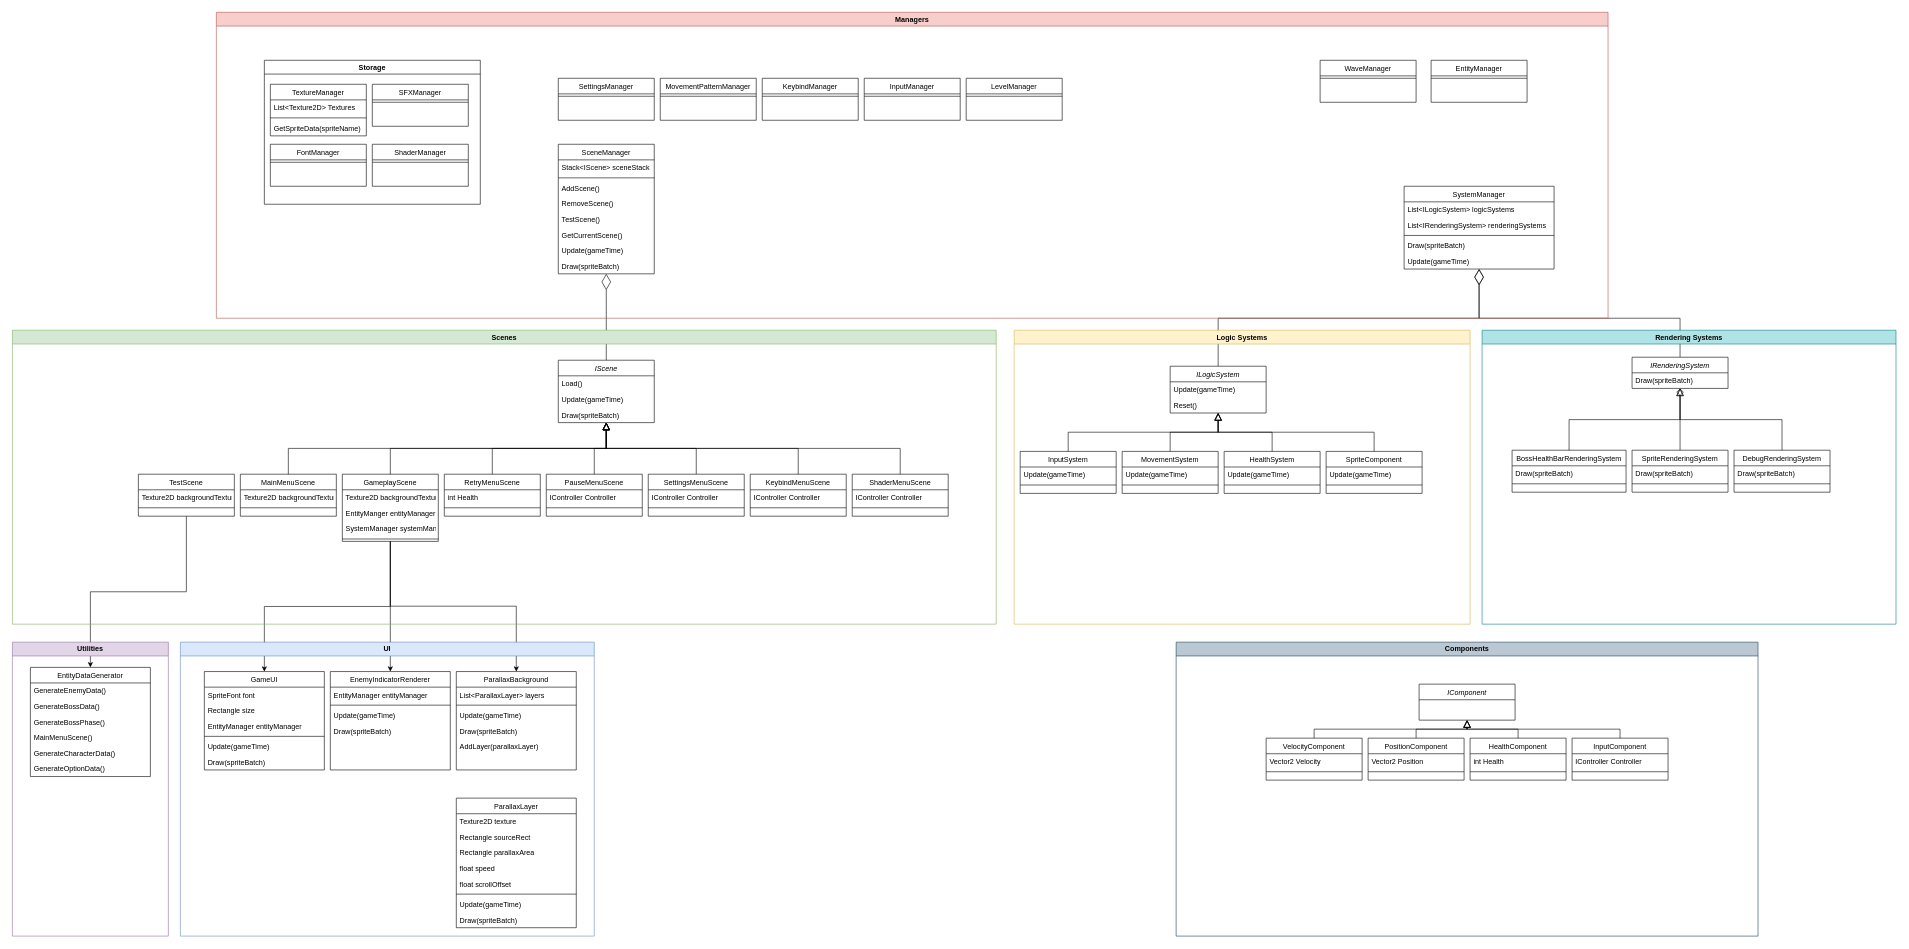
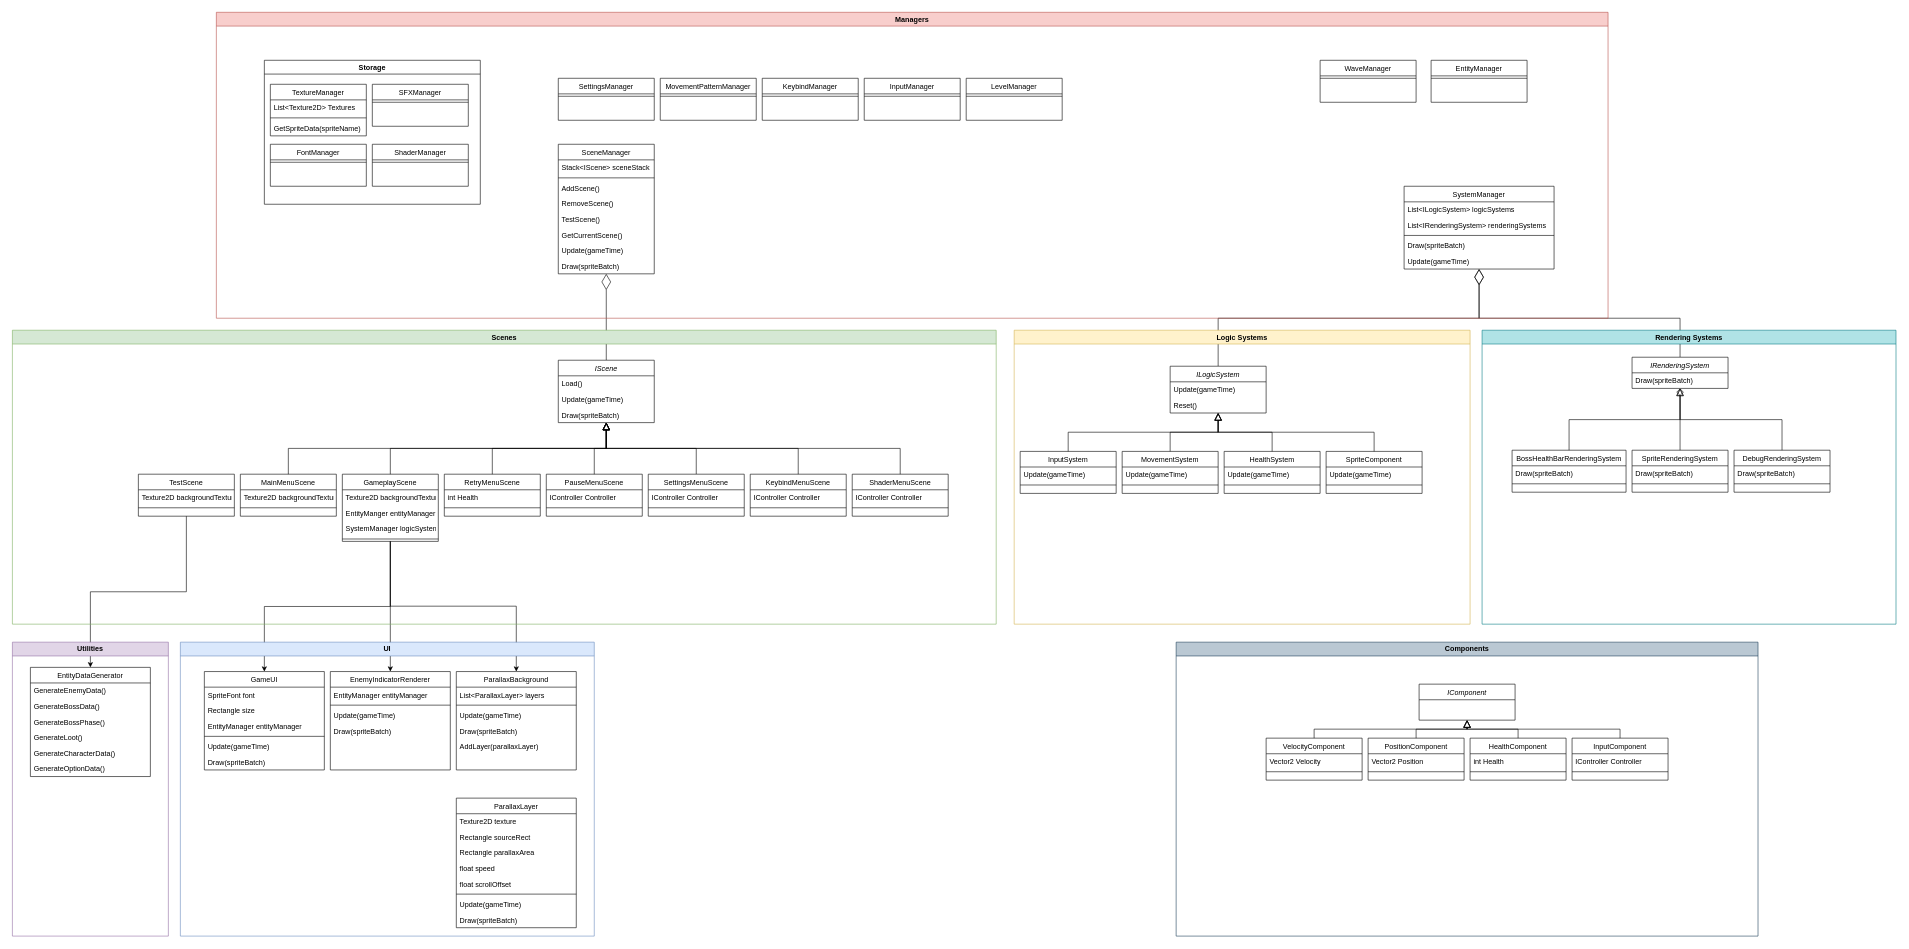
node "SystemManager systemManager": label "SystemManager systemManager" -> "SystemManager logicSystems"
node "MainMenuScene()": label "MainMenuScene()" -> "GenerateLoot()"
